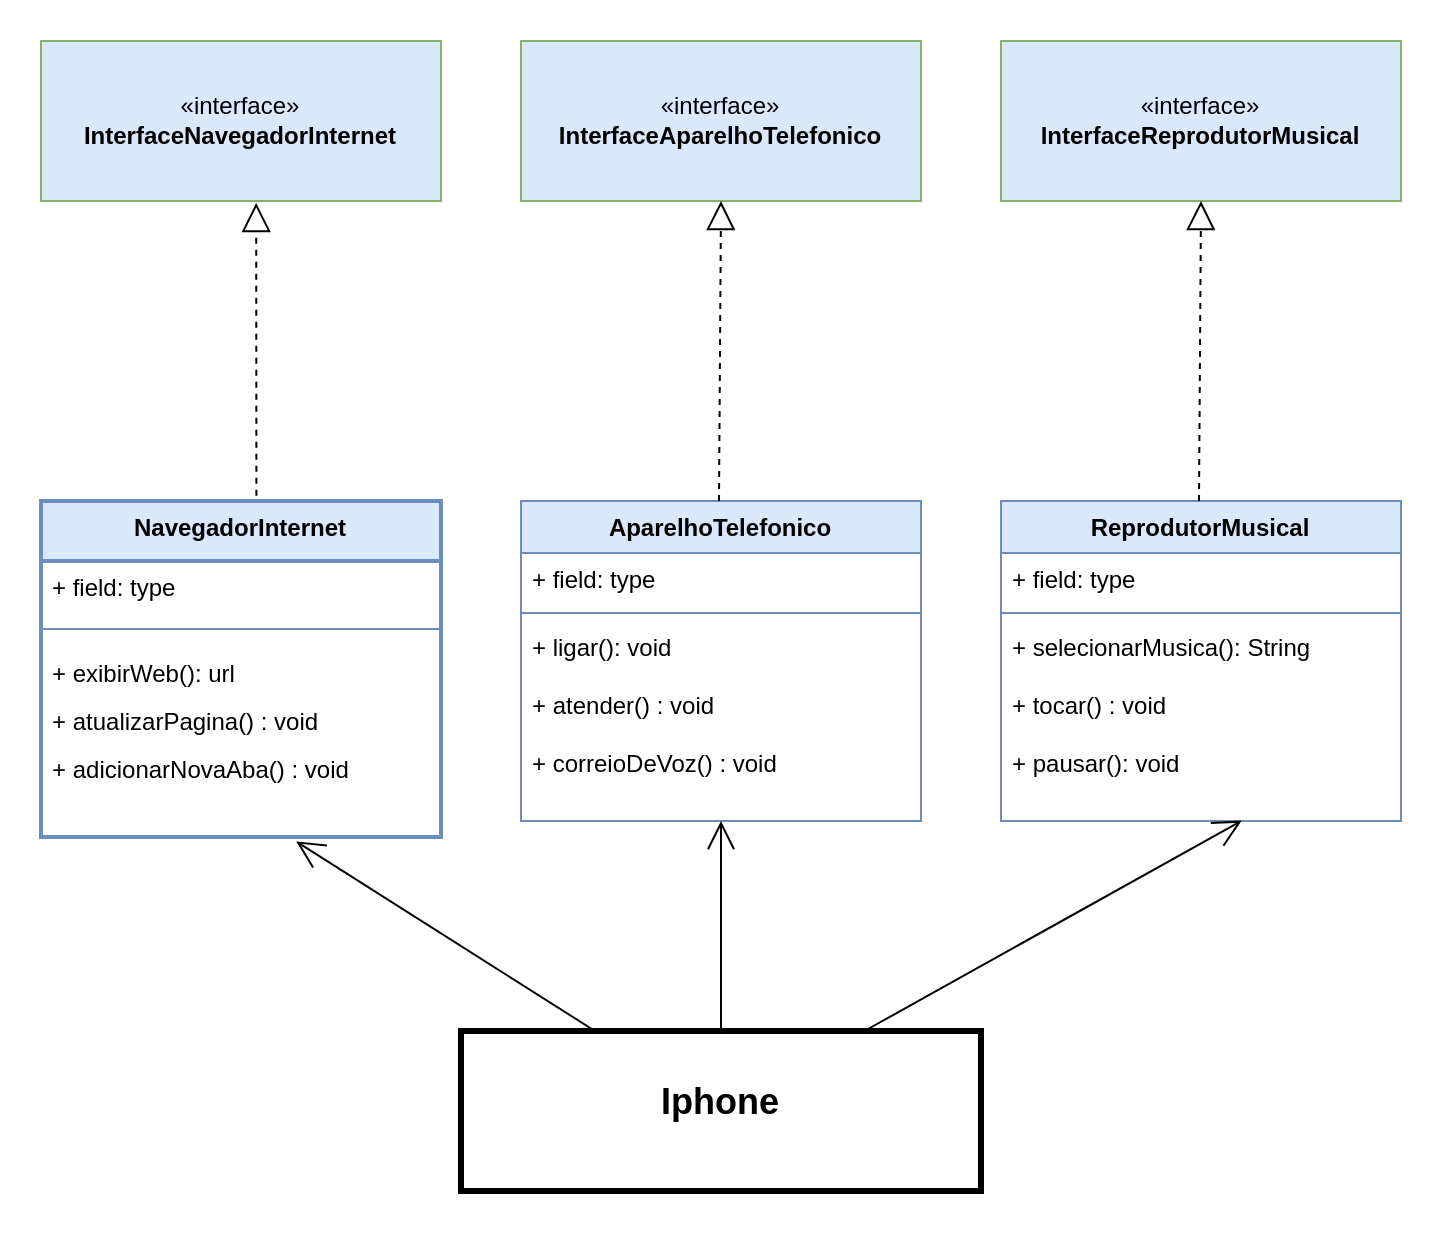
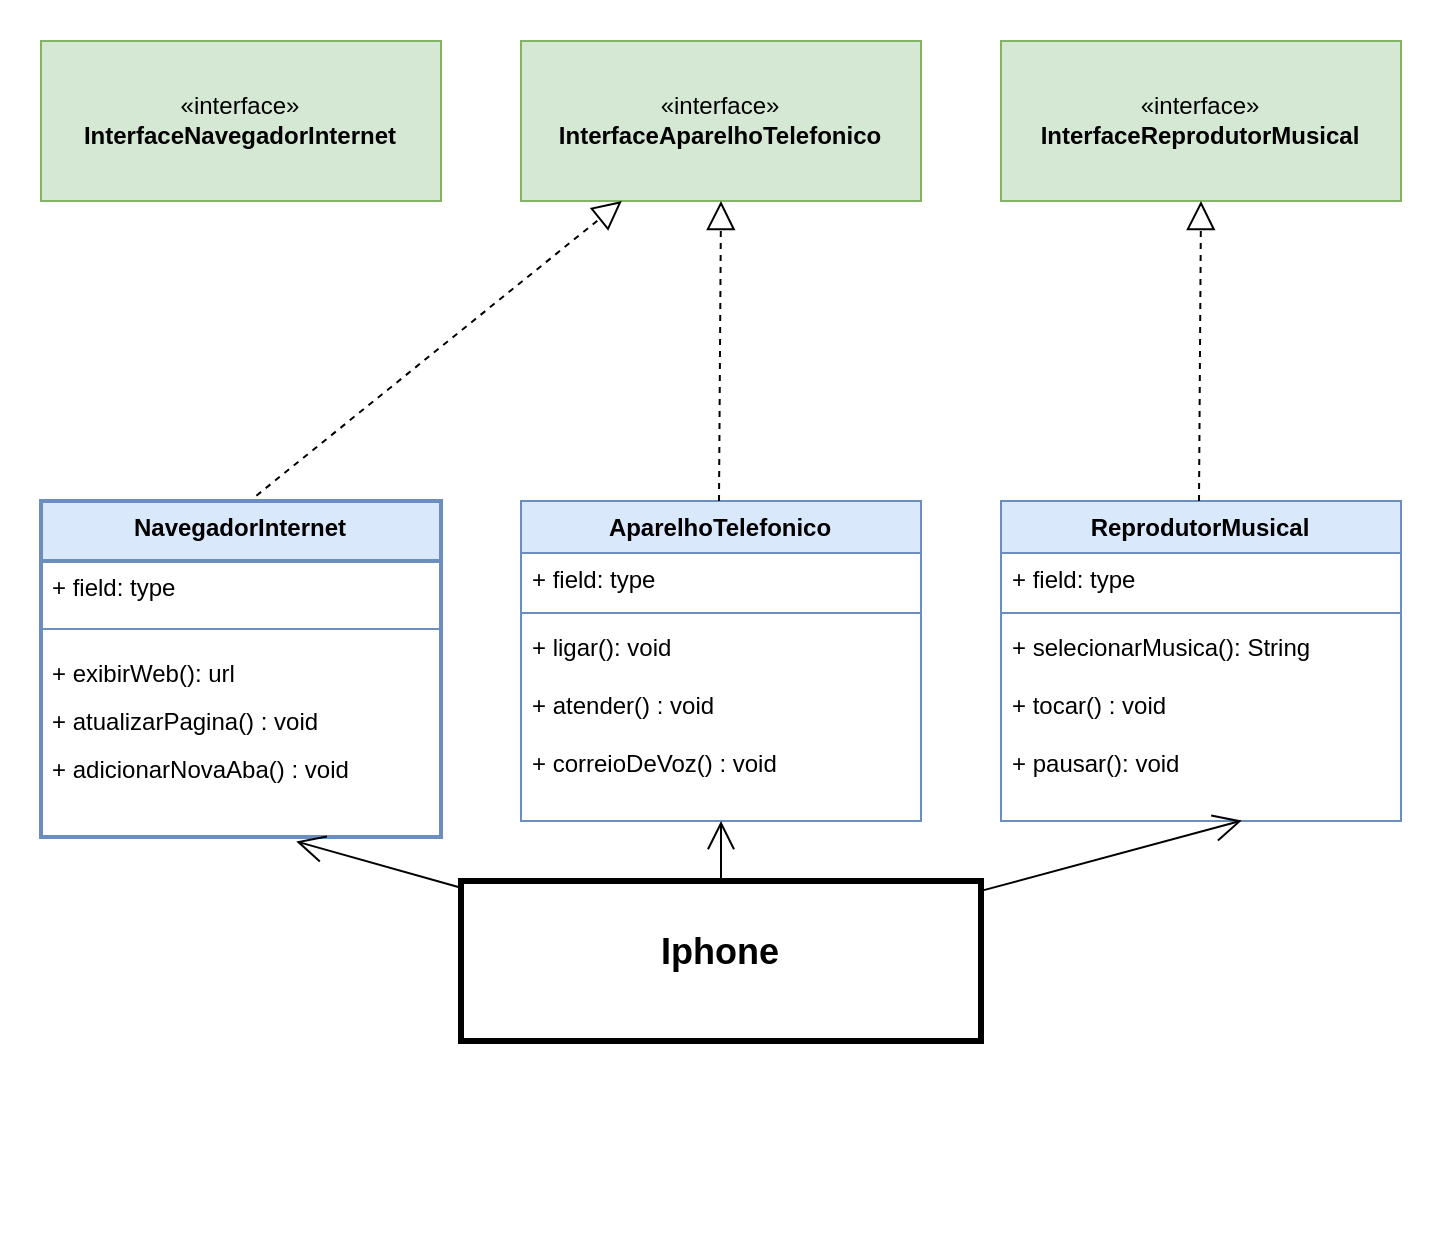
node "«interface» InterfaceNavegadorInternet": fillcolor #dae8fc -> #d5e8d4
node "«interface» InterfaceAparelhoTelefonico": fillcolor #dae8fc -> #d5e8d4
node "«interface» InterfaceReprodutorMusical": fillcolor #dae8fc -> #d5e8d4
edge "NavegadorInternet" -> "«interface» InterfaceNavegadorInternet": now "NavegadorInternet" -> "«interface» InterfaceAparelhoTelefonico"
node "Iphone": moved (721, 1111) -> (721, 961)
